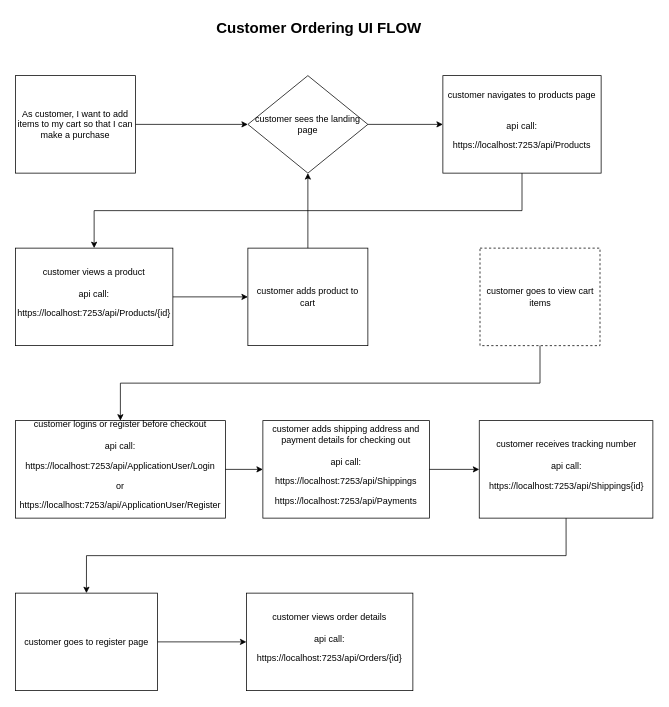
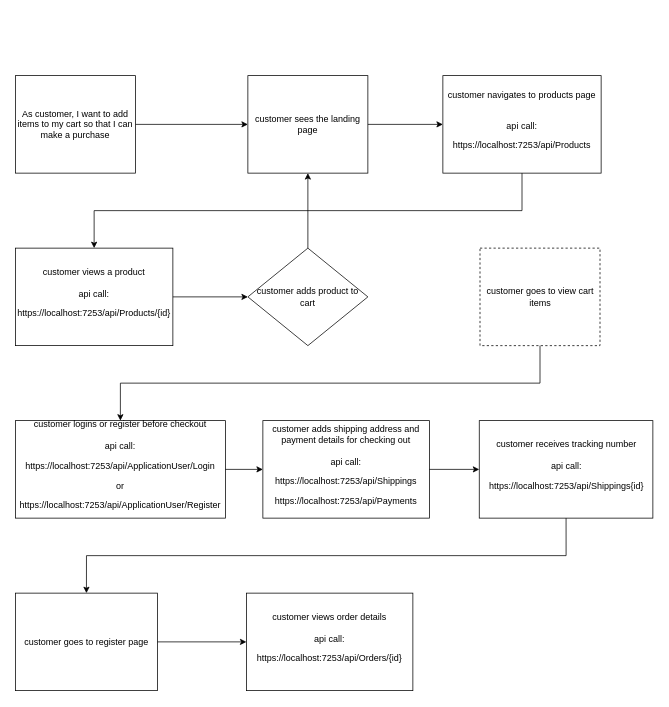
node "Customer Ordering UI FLOW": removed
node "customer sees the landing page": shape diamond -> rectangle
node "customer adds product to cart": shape rectangle -> diamond
